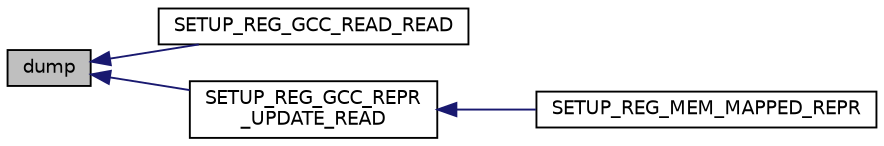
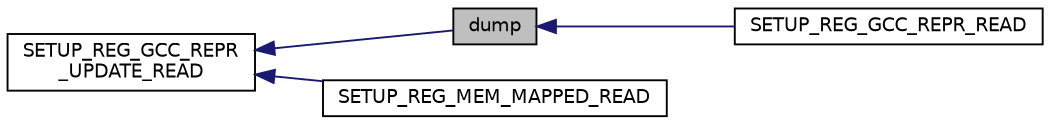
node "SETUP_REG_GCC_READ_READ": label "SETUP_REG_GCC_READ_READ" -> "SETUP_REG_GCC_REPR_READ"
edge "SETUP_REG_GCC_REPR _UPDATE_READ" -> "dump": reversed
node "SETUP_REG_MEM_MAPPED_REPR": label "SETUP_REG_MEM_MAPPED_REPR" -> "SETUP_REG_MEM_MAPPED_READ"
